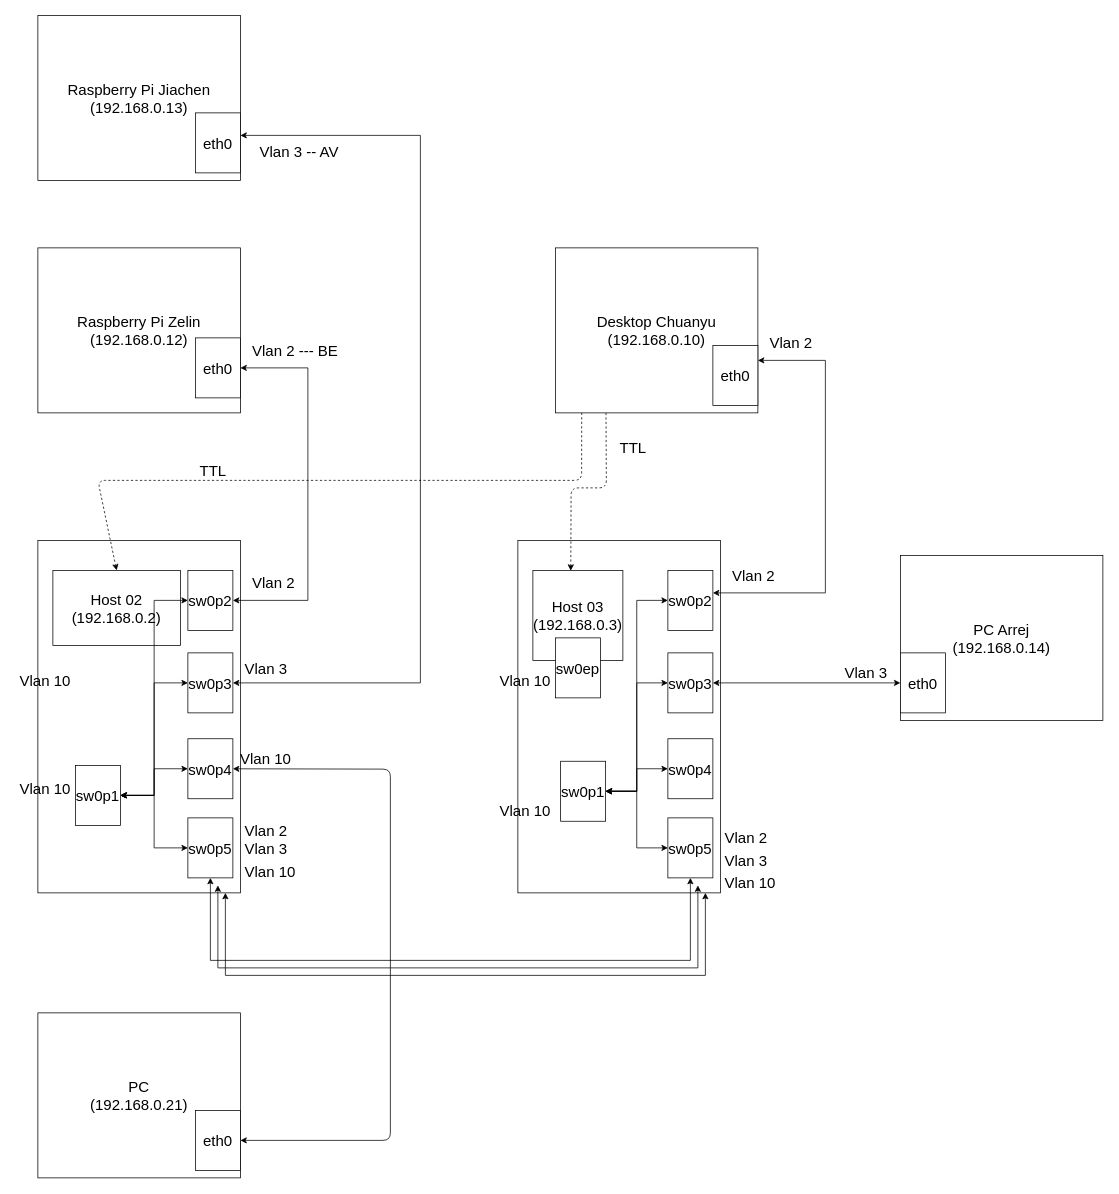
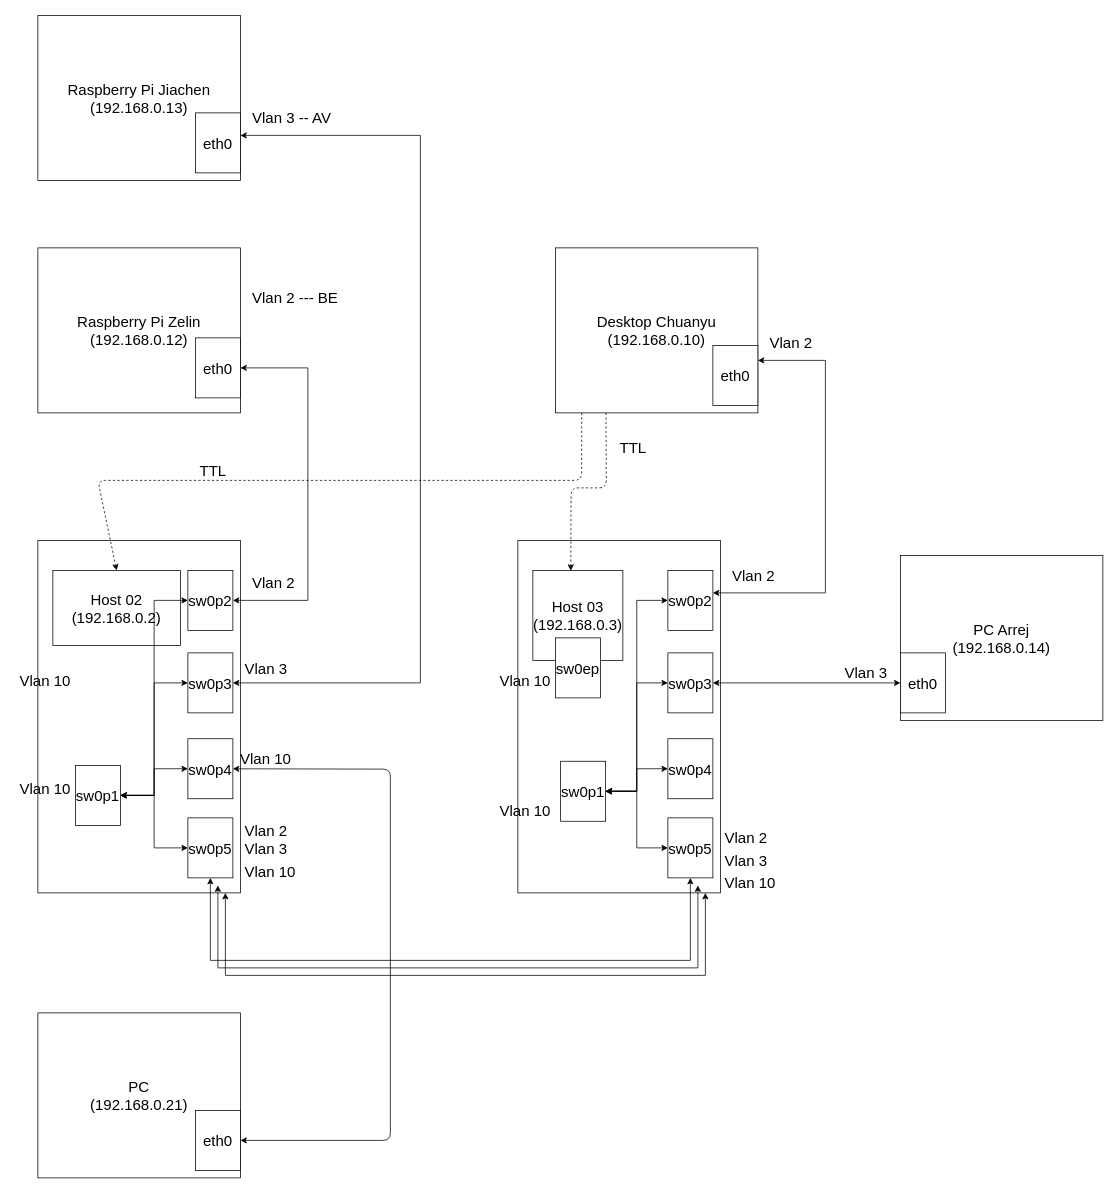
node "Vlan 3 -- AV": moved (330, 150) -> (323, 117)
node "Vlan 2 --- BE": moved (315, 349) -> (315, 297)
